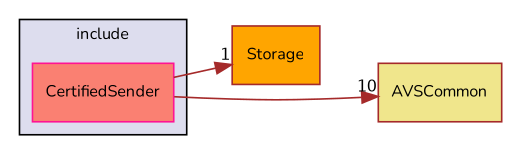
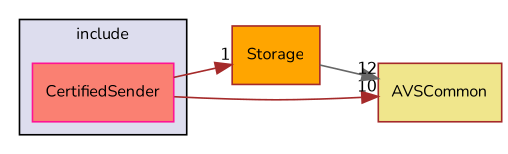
edge "Storage" -> "AVSCommon": added
